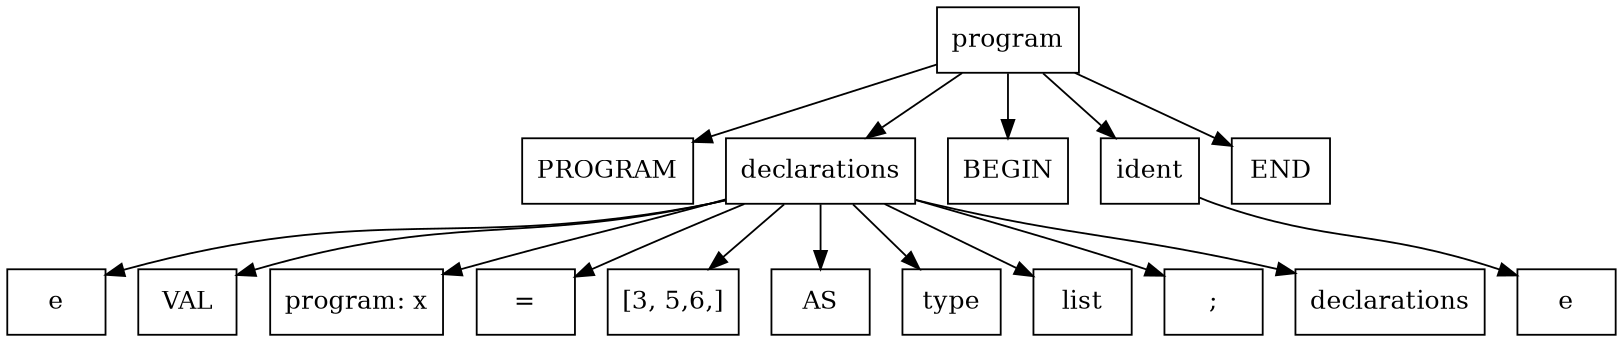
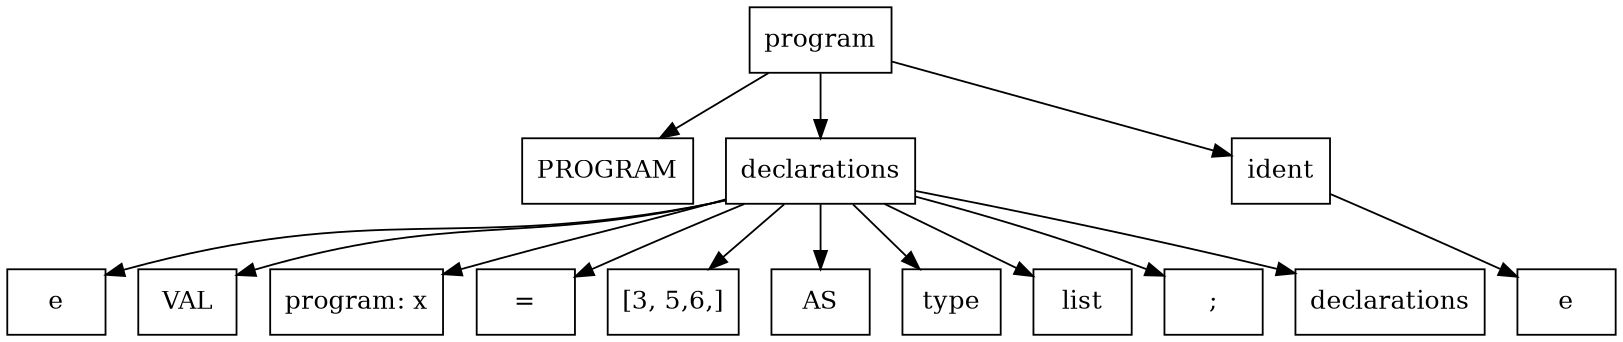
node "BEGIN": removed
node "END": removed
